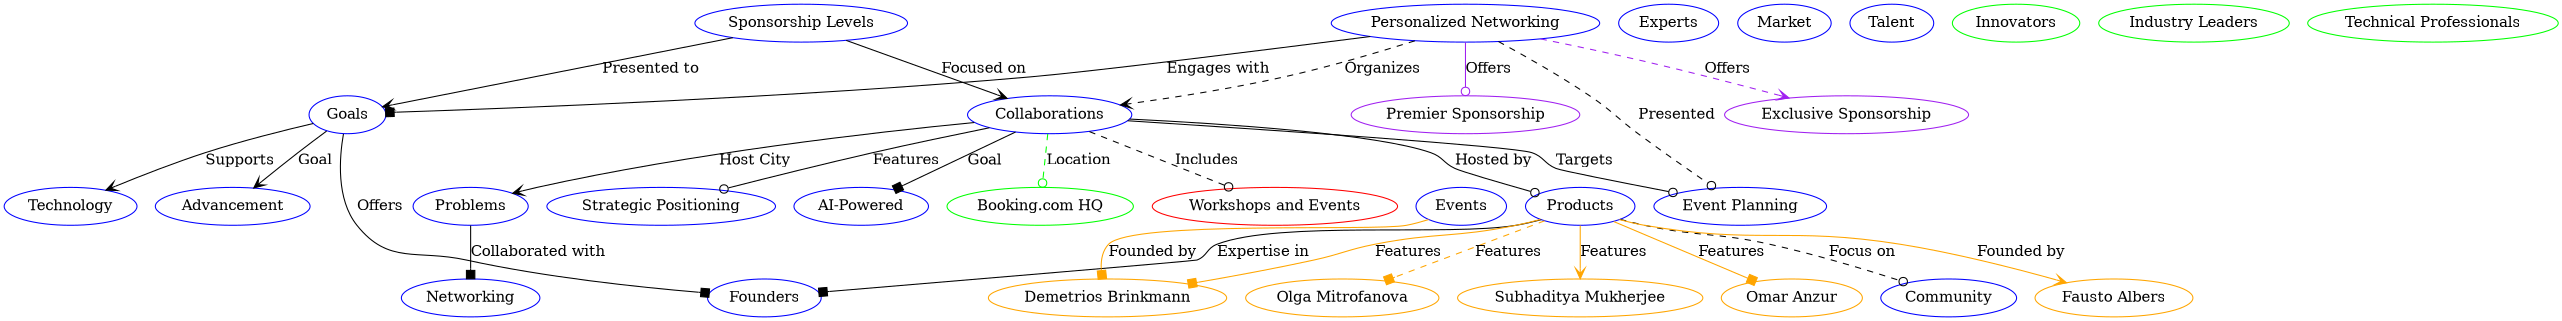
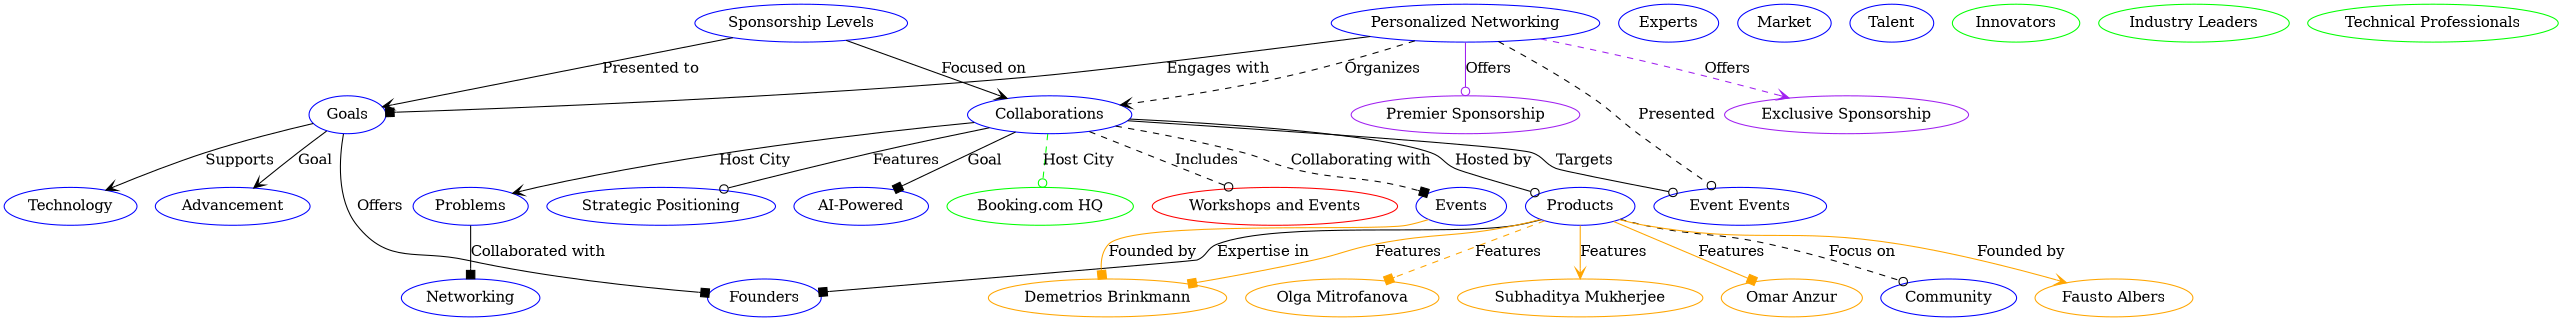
edge "Collaborations" -> "Events": added, label "Collaborating with"
edge "Collaborations" -> "Booking.com HQ": label "Location" -> "Host City"
node "Event Planning": label "Event Planning" -> "Event Events"
